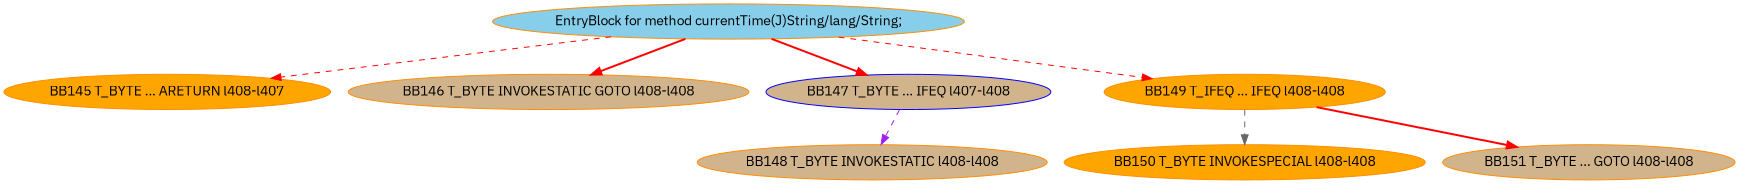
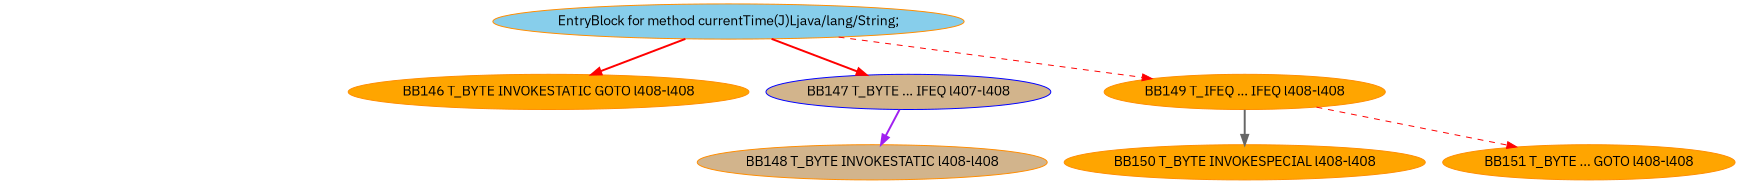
node "EntryBlock for method currentTime(J)String/lang/String;": label "EntryBlock for method currentTime(J)String/lang/String;" -> "EntryBlock for method currentTime(J)Ljava/lang/String;"
node "BB145 T_BYTE ... ARETURN l408-l407": removed
node "BB146 T_BYTE INVOKESTATIC GOTO l408-l408": fillcolor tan -> orange
edge "BB149 T_IFEQ ... IFEQ l408-l408" -> "BB150 T_BYTE INVOKESPECIAL l408-l408": style dashed -> bold
edge "BB147 T_BYTE ... IFEQ l407-l408" -> "BB148 T_BYTE INVOKESTATIC l408-l408": style dashed -> bold
edge "BB149 T_IFEQ ... IFEQ l408-l408" -> "BB151 T_BYTE ... GOTO l408-l408": style bold -> dashed
node "BB151 T_BYTE ... GOTO l408-l408": fillcolor tan -> orange
